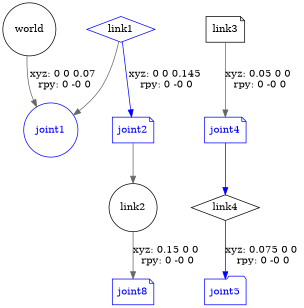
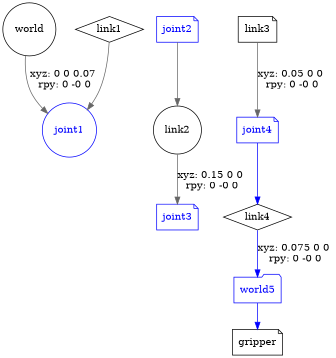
node "link1": color blue -> black
edge "link1" -> "joint2": removed, label "xyz: 0 0 0.145 rpy: 0 -0 0"
node "joint8": label "joint8" -> "joint3"
node "joint5": label "joint5" -> "world5"
node "gripper": added
